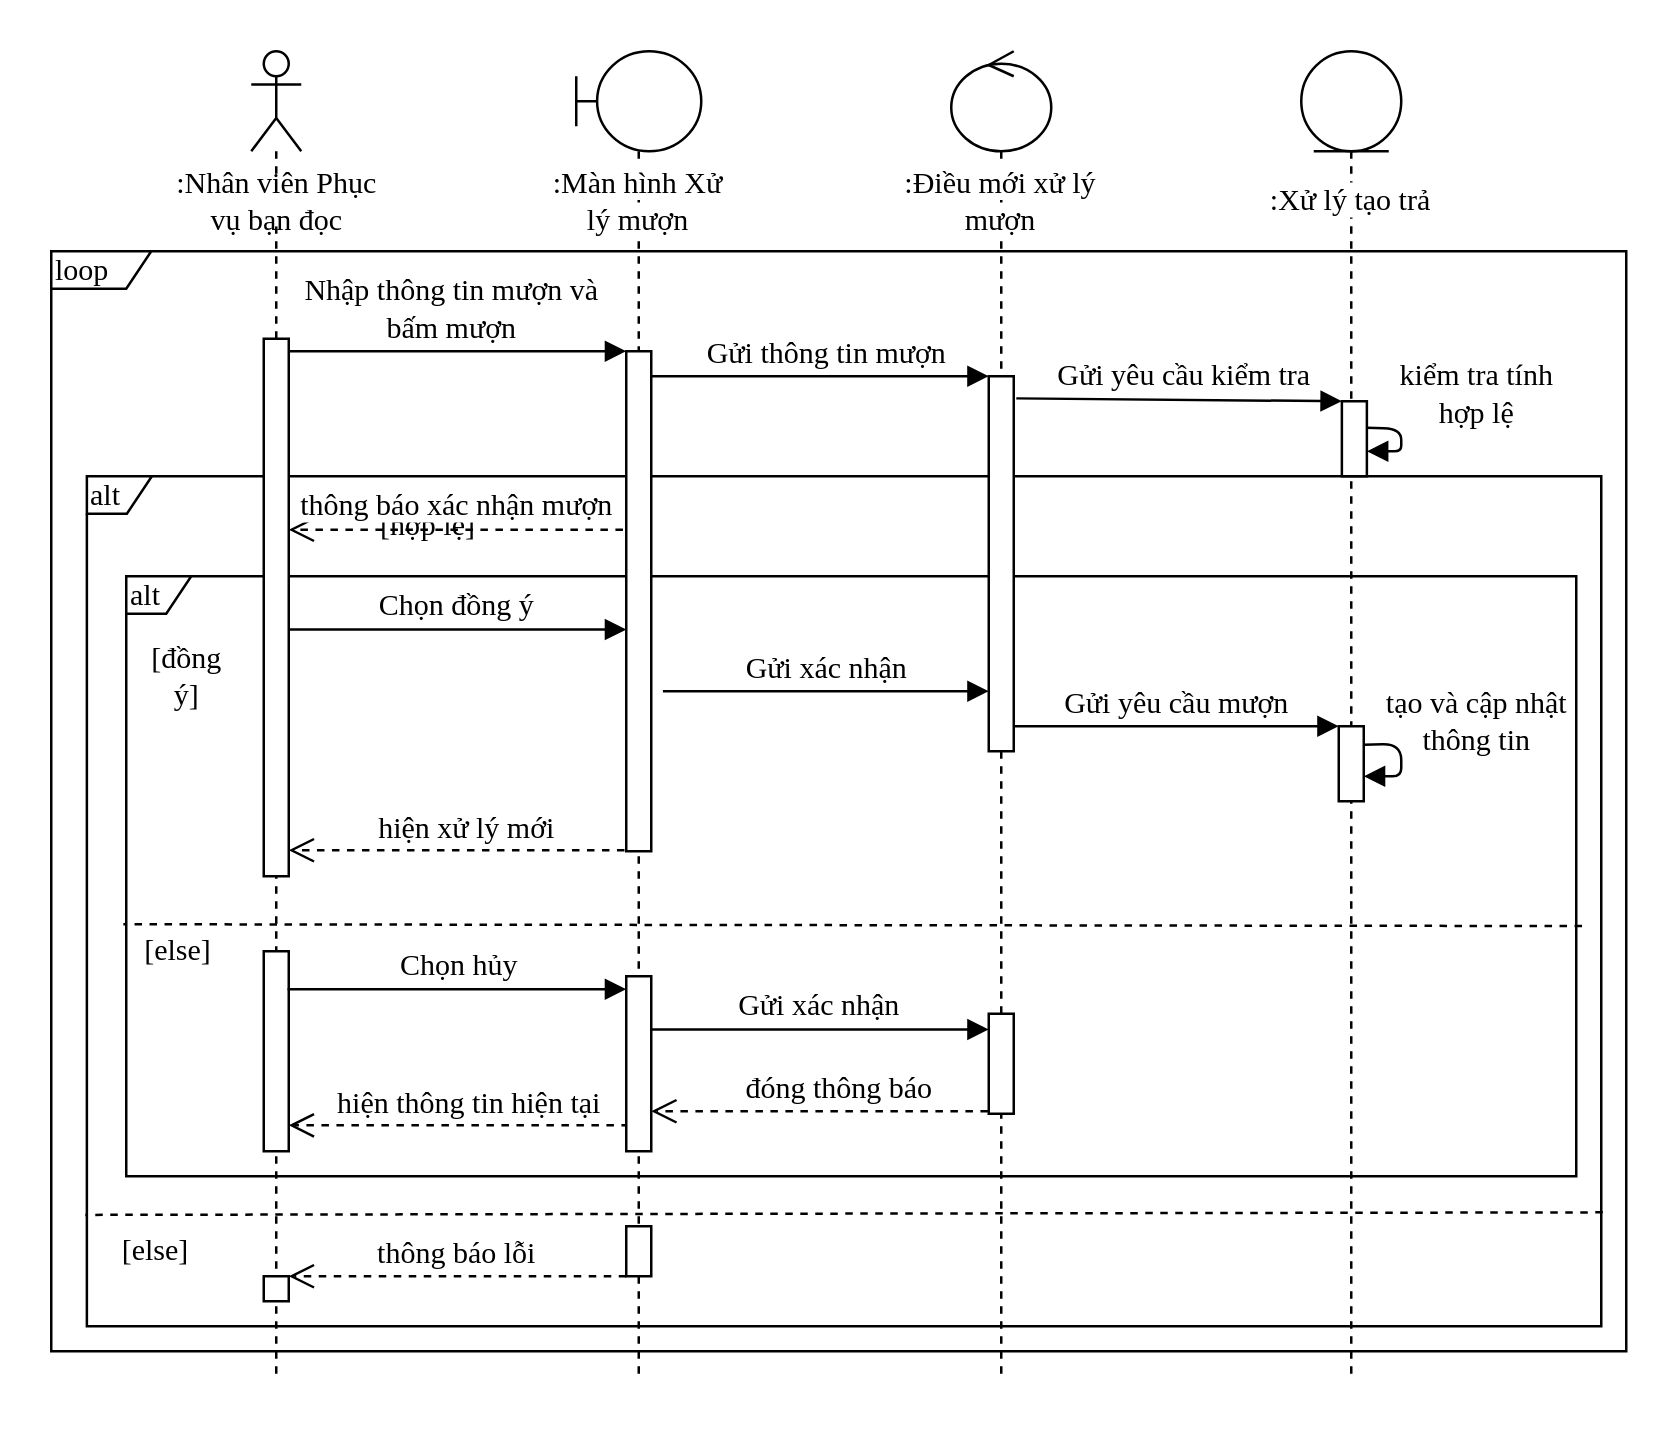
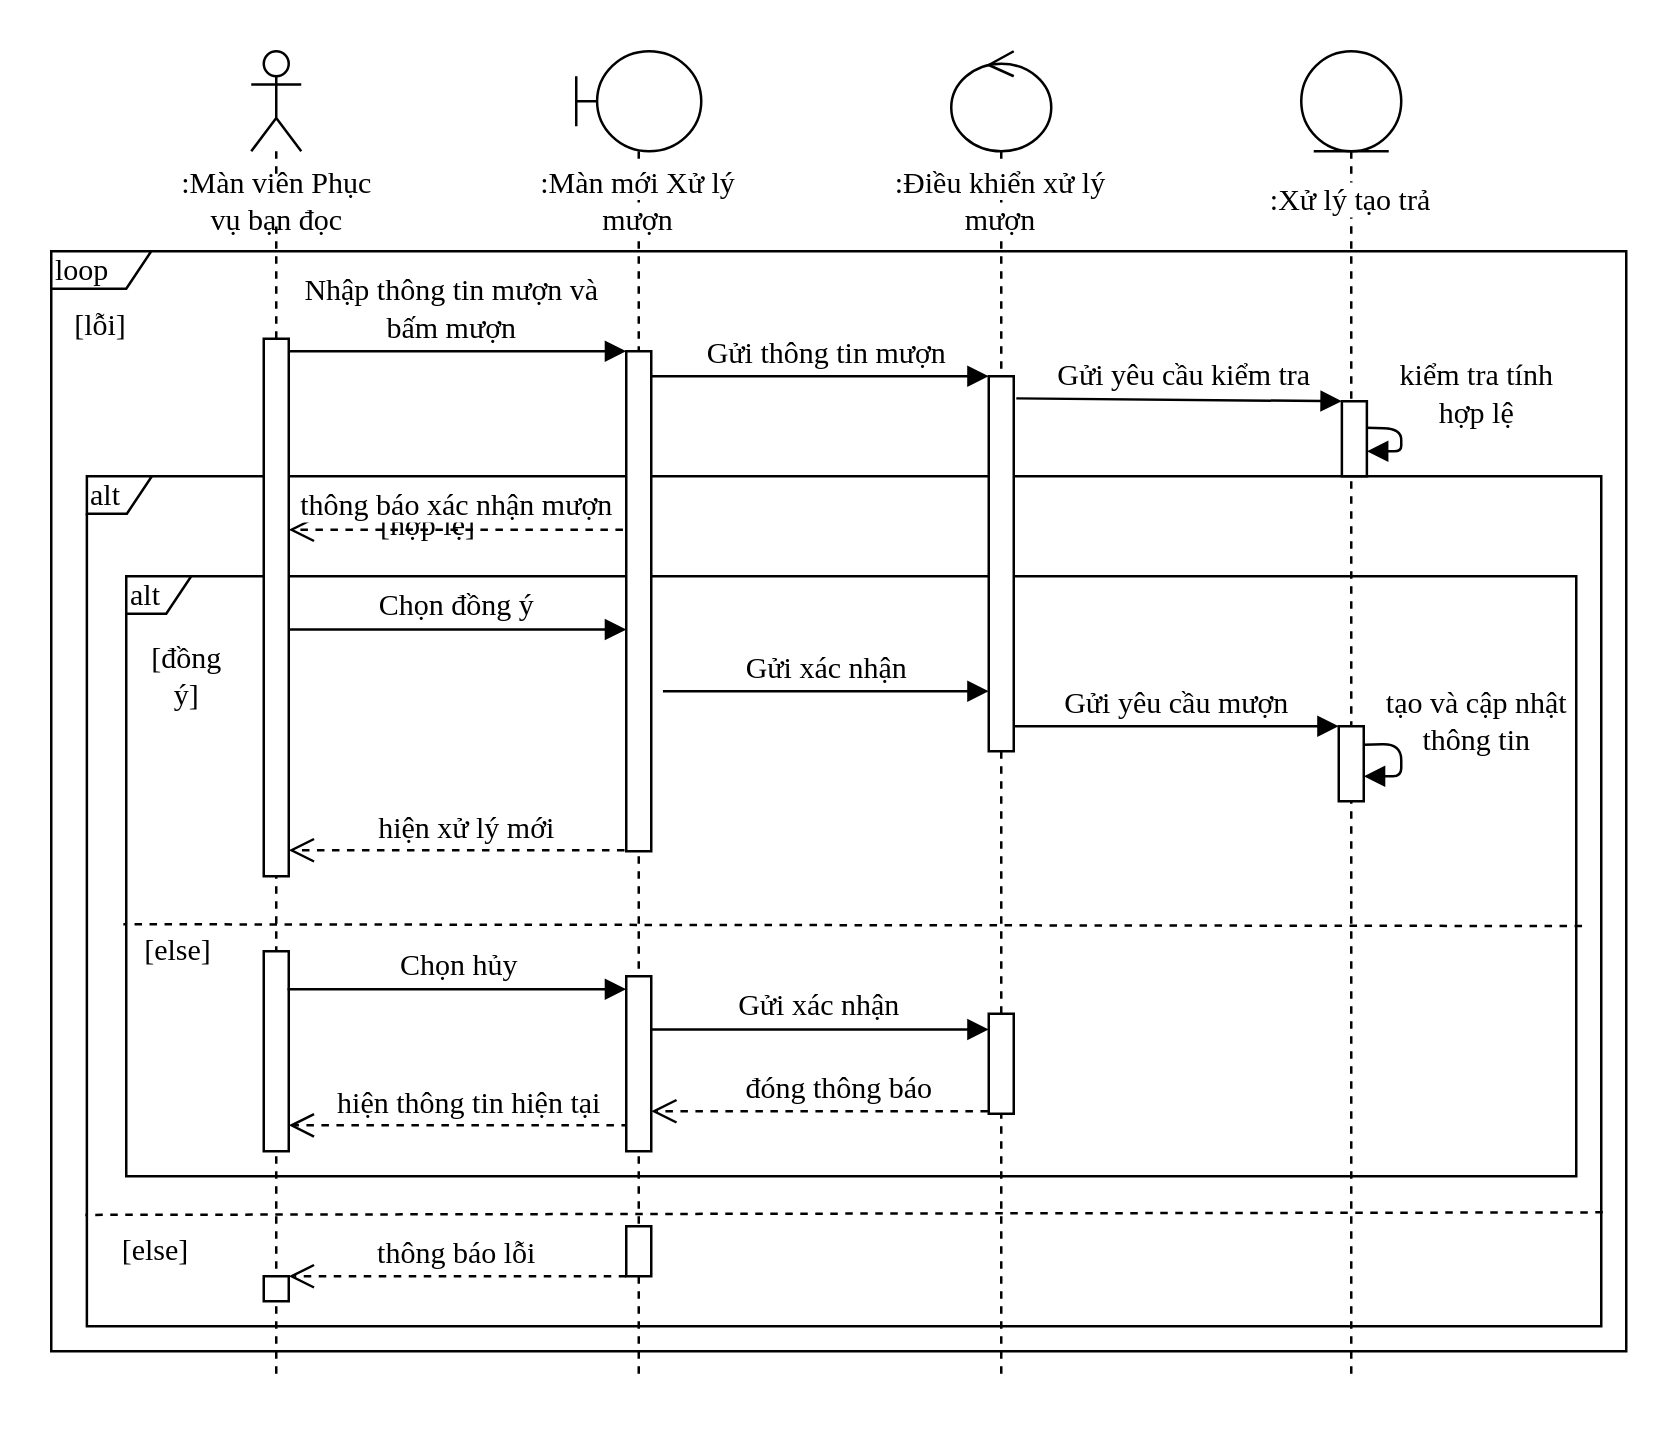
node ":Nhân viên Phục vụ bạn đọc": label ":Nhân viên Phục vụ bạn đọc" -> ":Màn viên Phục vụ bạn đọc"
node ":Màn hình Xử lý mượn": label ":Màn hình Xử lý mượn" -> ":Màn mới Xử lý mượn"
node ":Điều mới xử lý mượn": label ":Điều mới xử lý mượn" -> ":Điều khiển xử lý mượn"
node "[lỗi]": added
